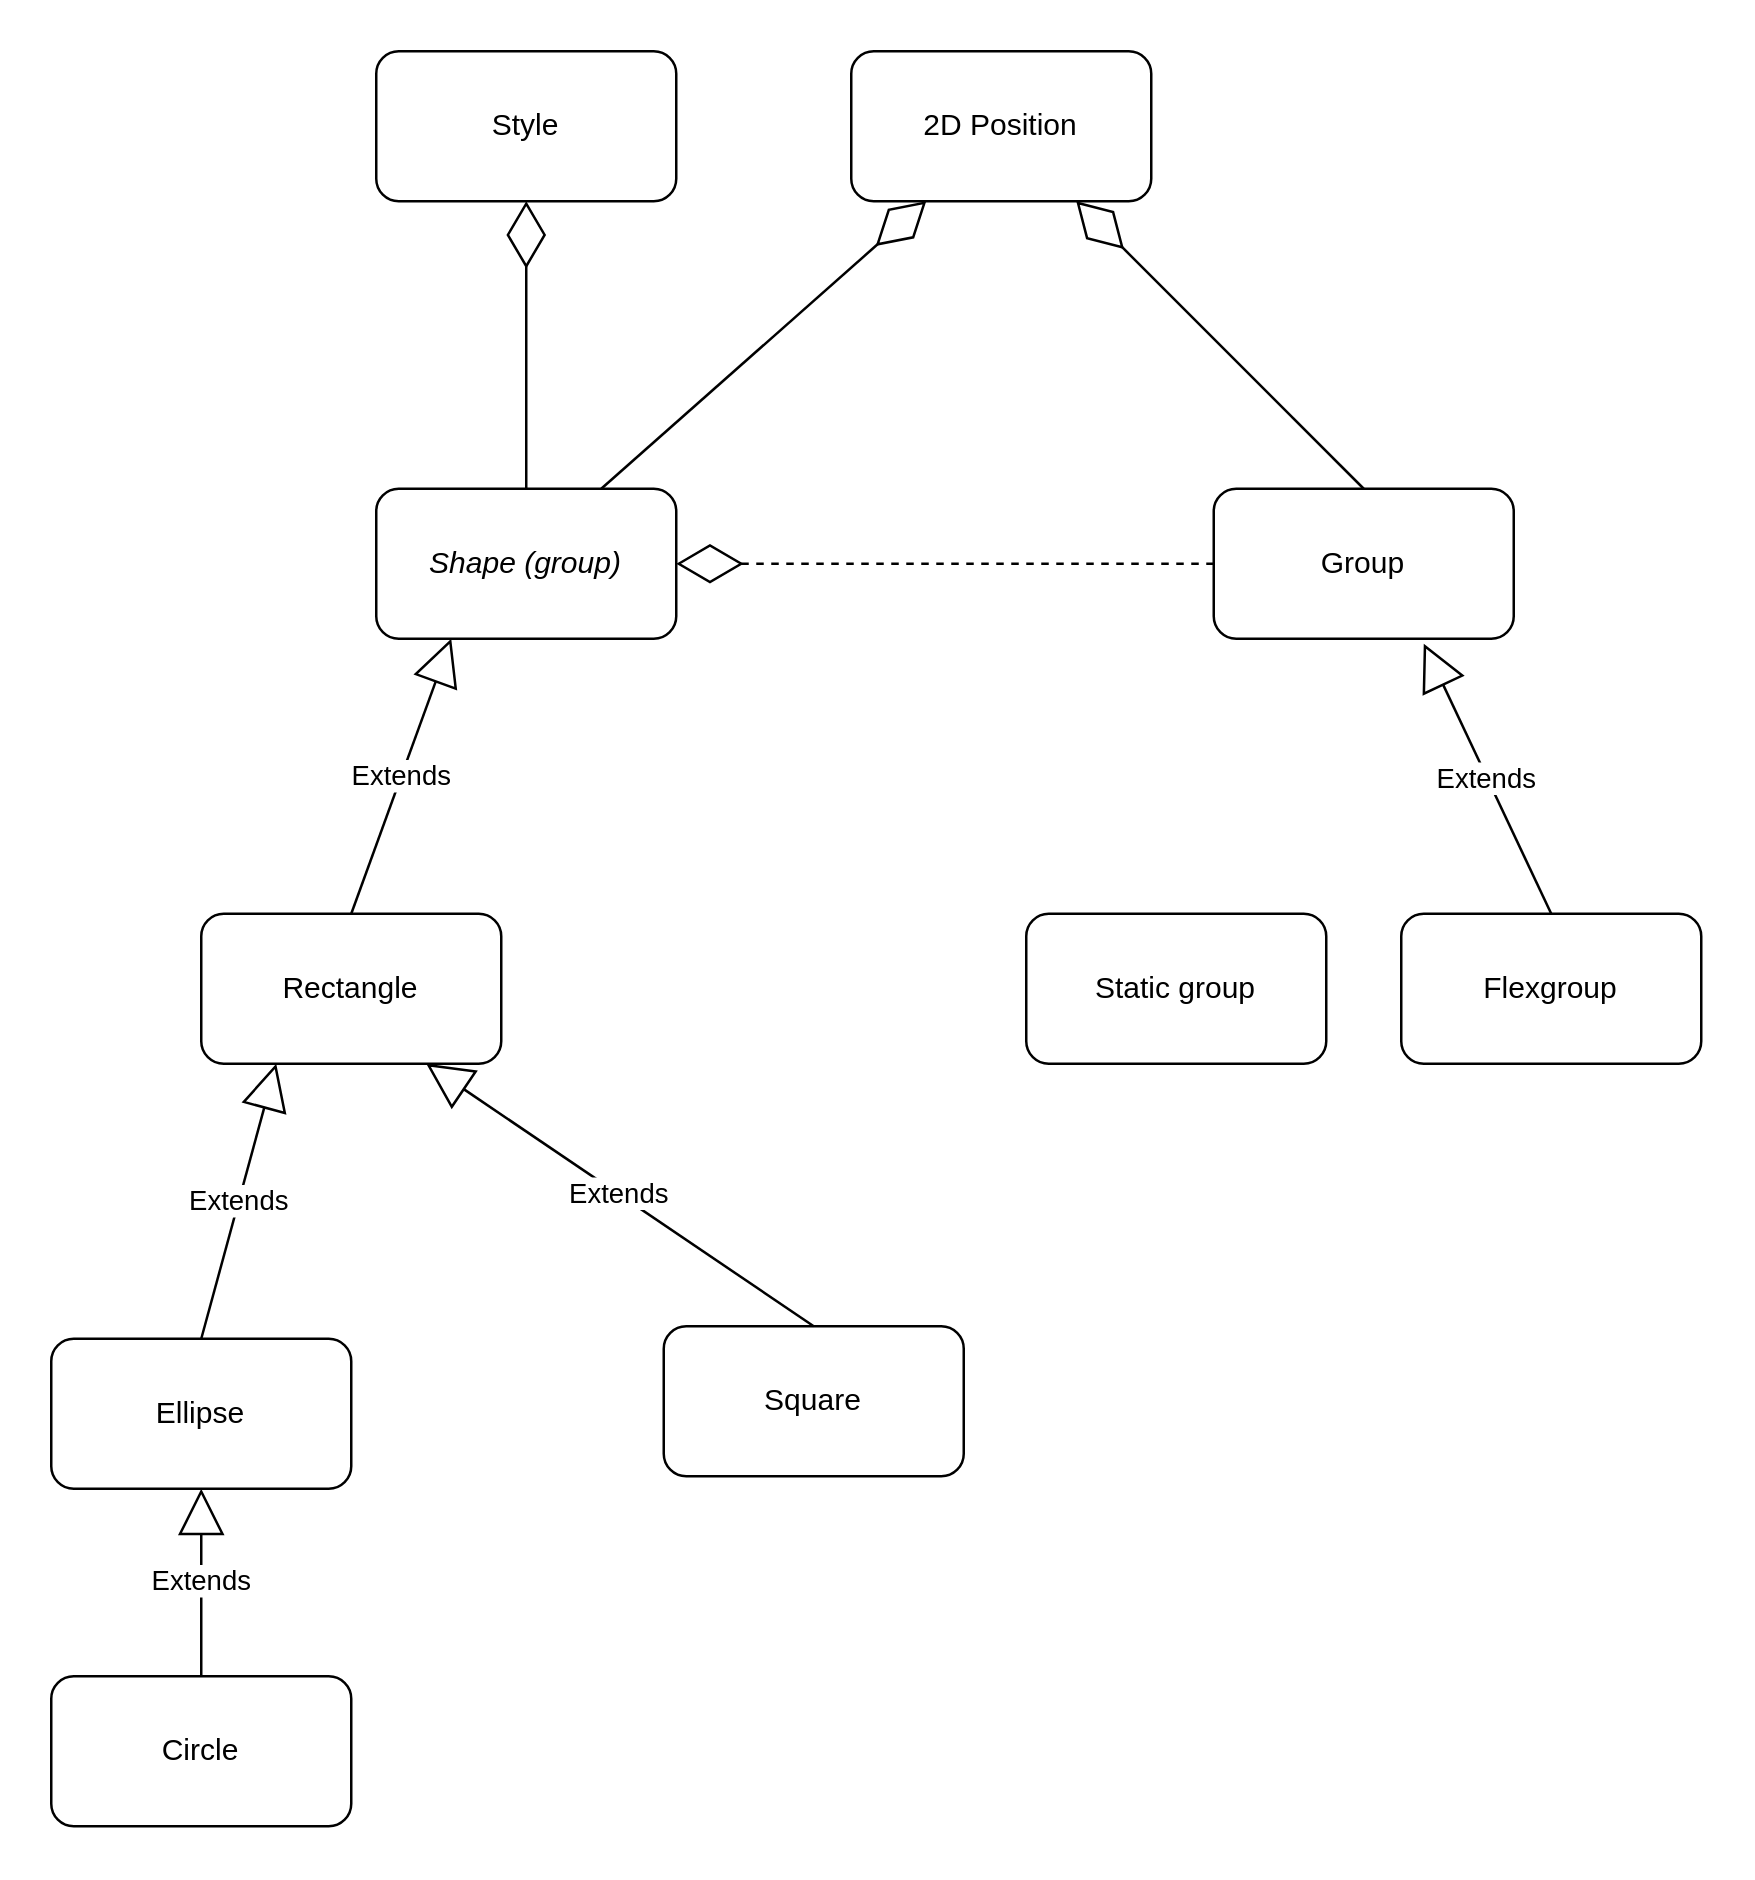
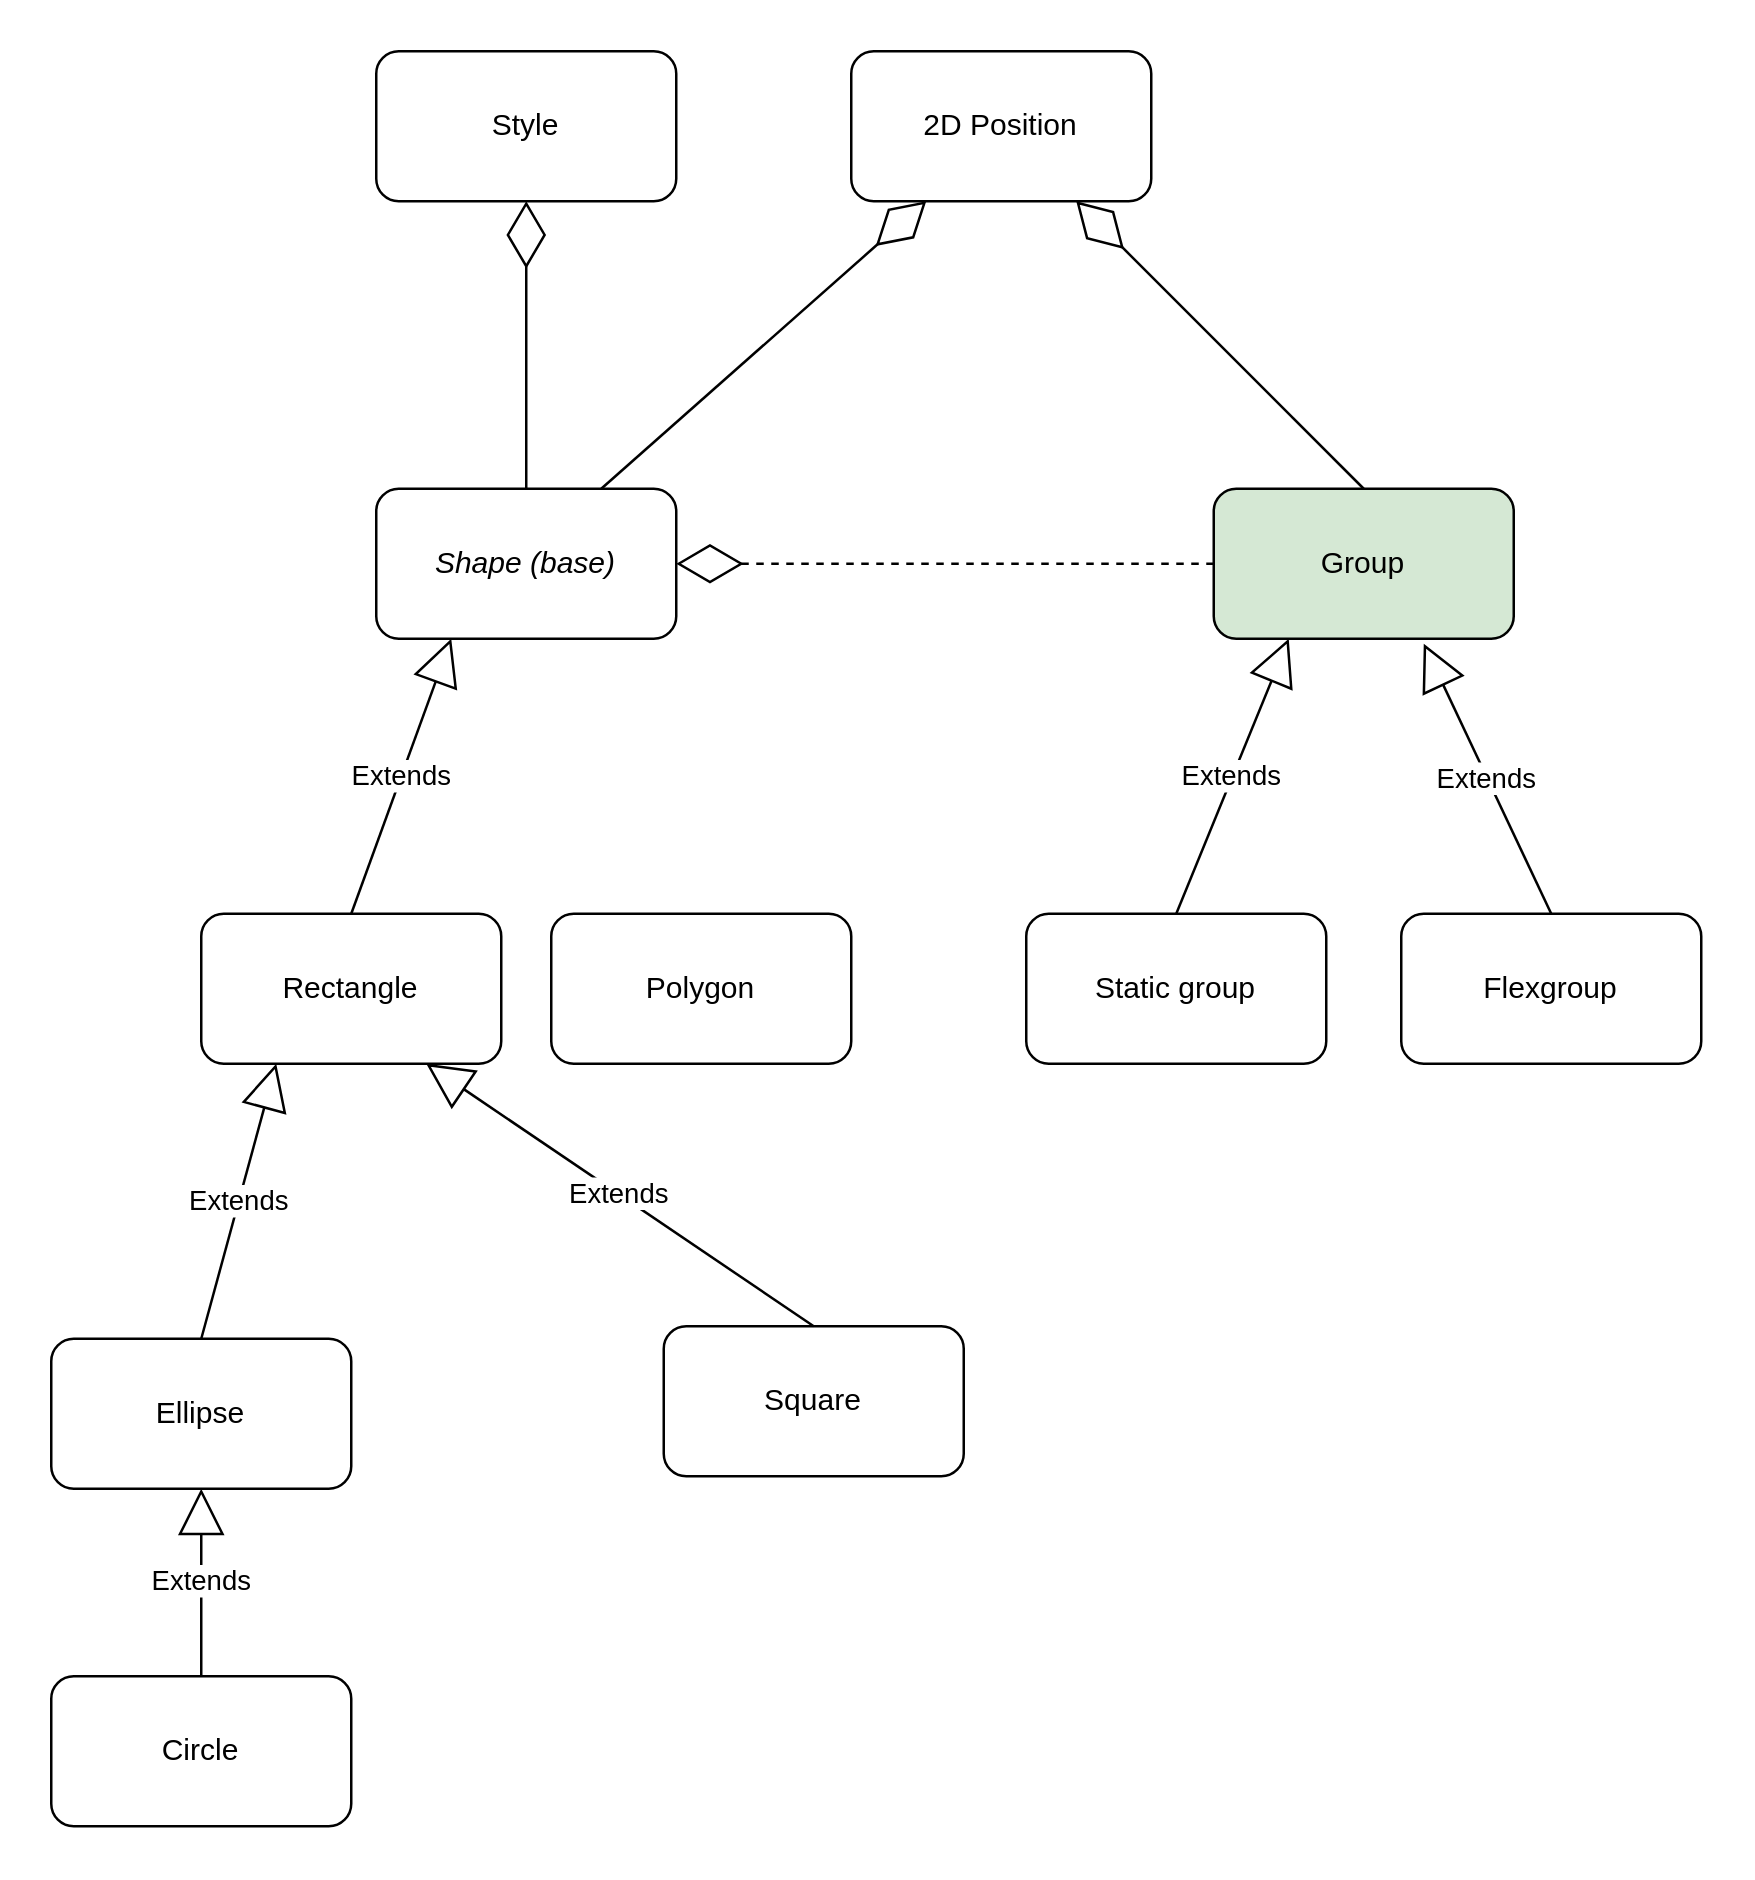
node "Shape (group)": label "Shape (group)" -> "Shape (base)"
node "Group": fillcolor #ffffff -> #d5e8d4
edge "Static group" -> "Group": added, label "Extends"
node "Polygon": added
